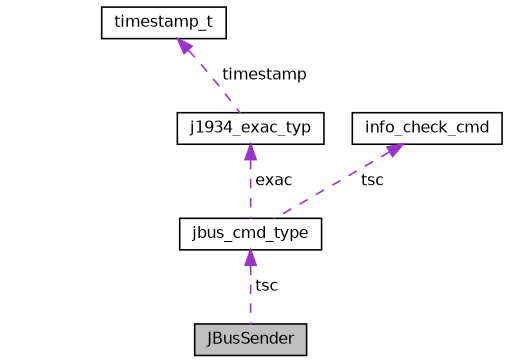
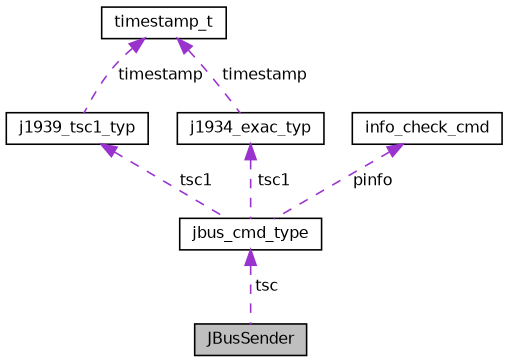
node "j1939_tsc1_typ": added
edge "jbus_cmd_type" -> "j1934_exac_typ": label " exac" -> " tsc1"
edge "jbus_cmd_type" -> "info_check_cmd": label " tsc" -> " pinfo"
